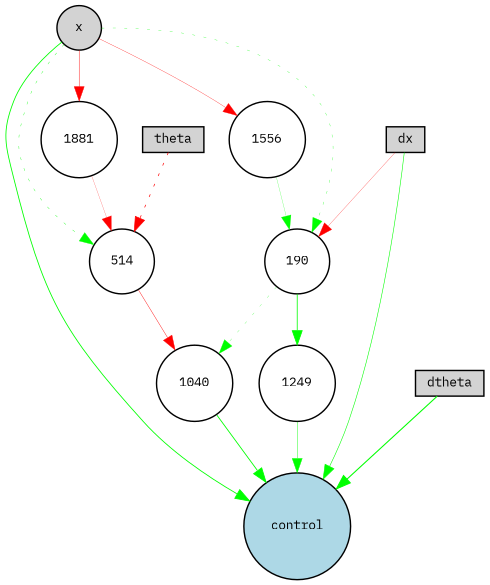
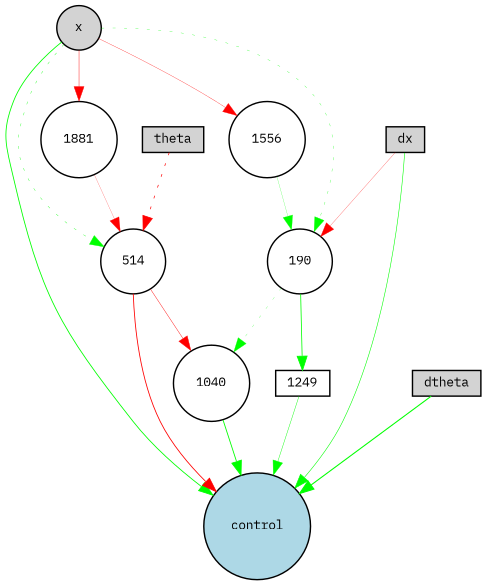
node "1249": shape circle -> box
edge "514" -> "control": added
